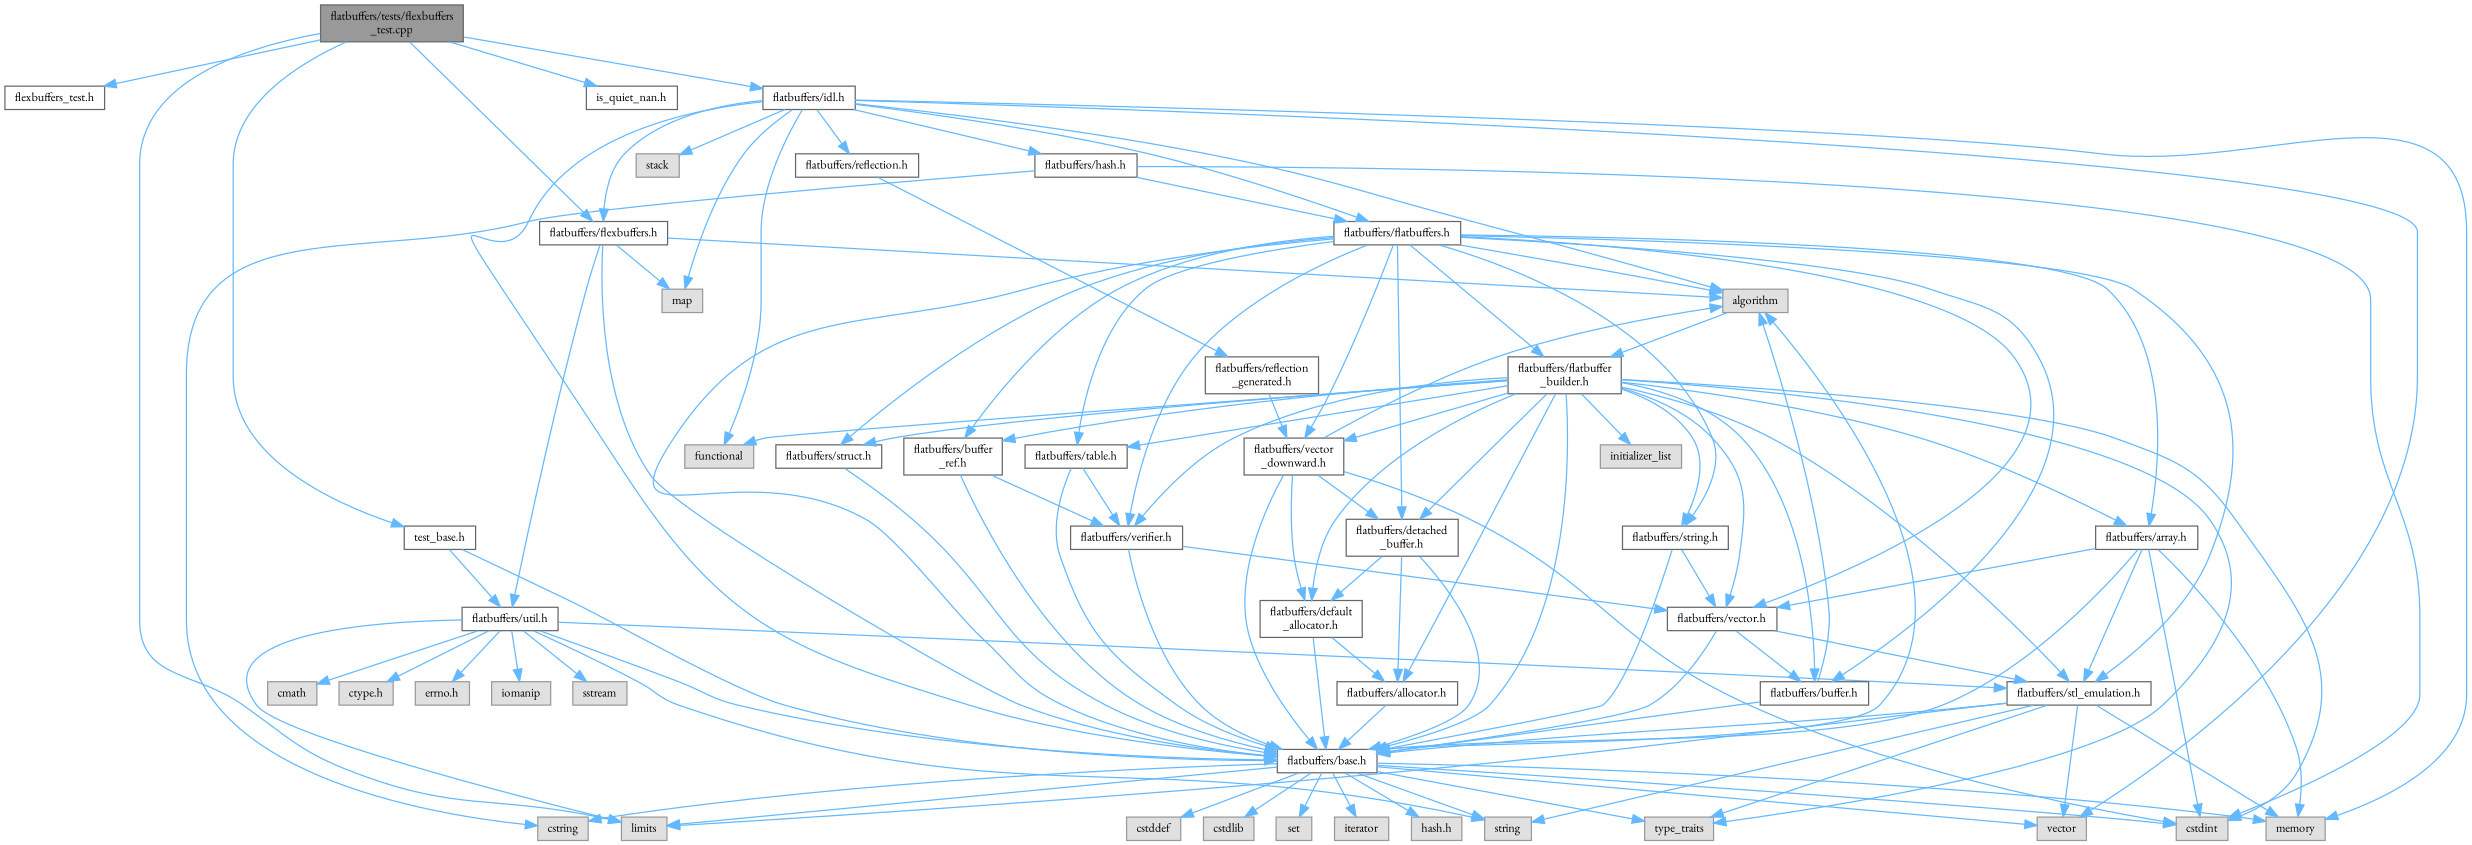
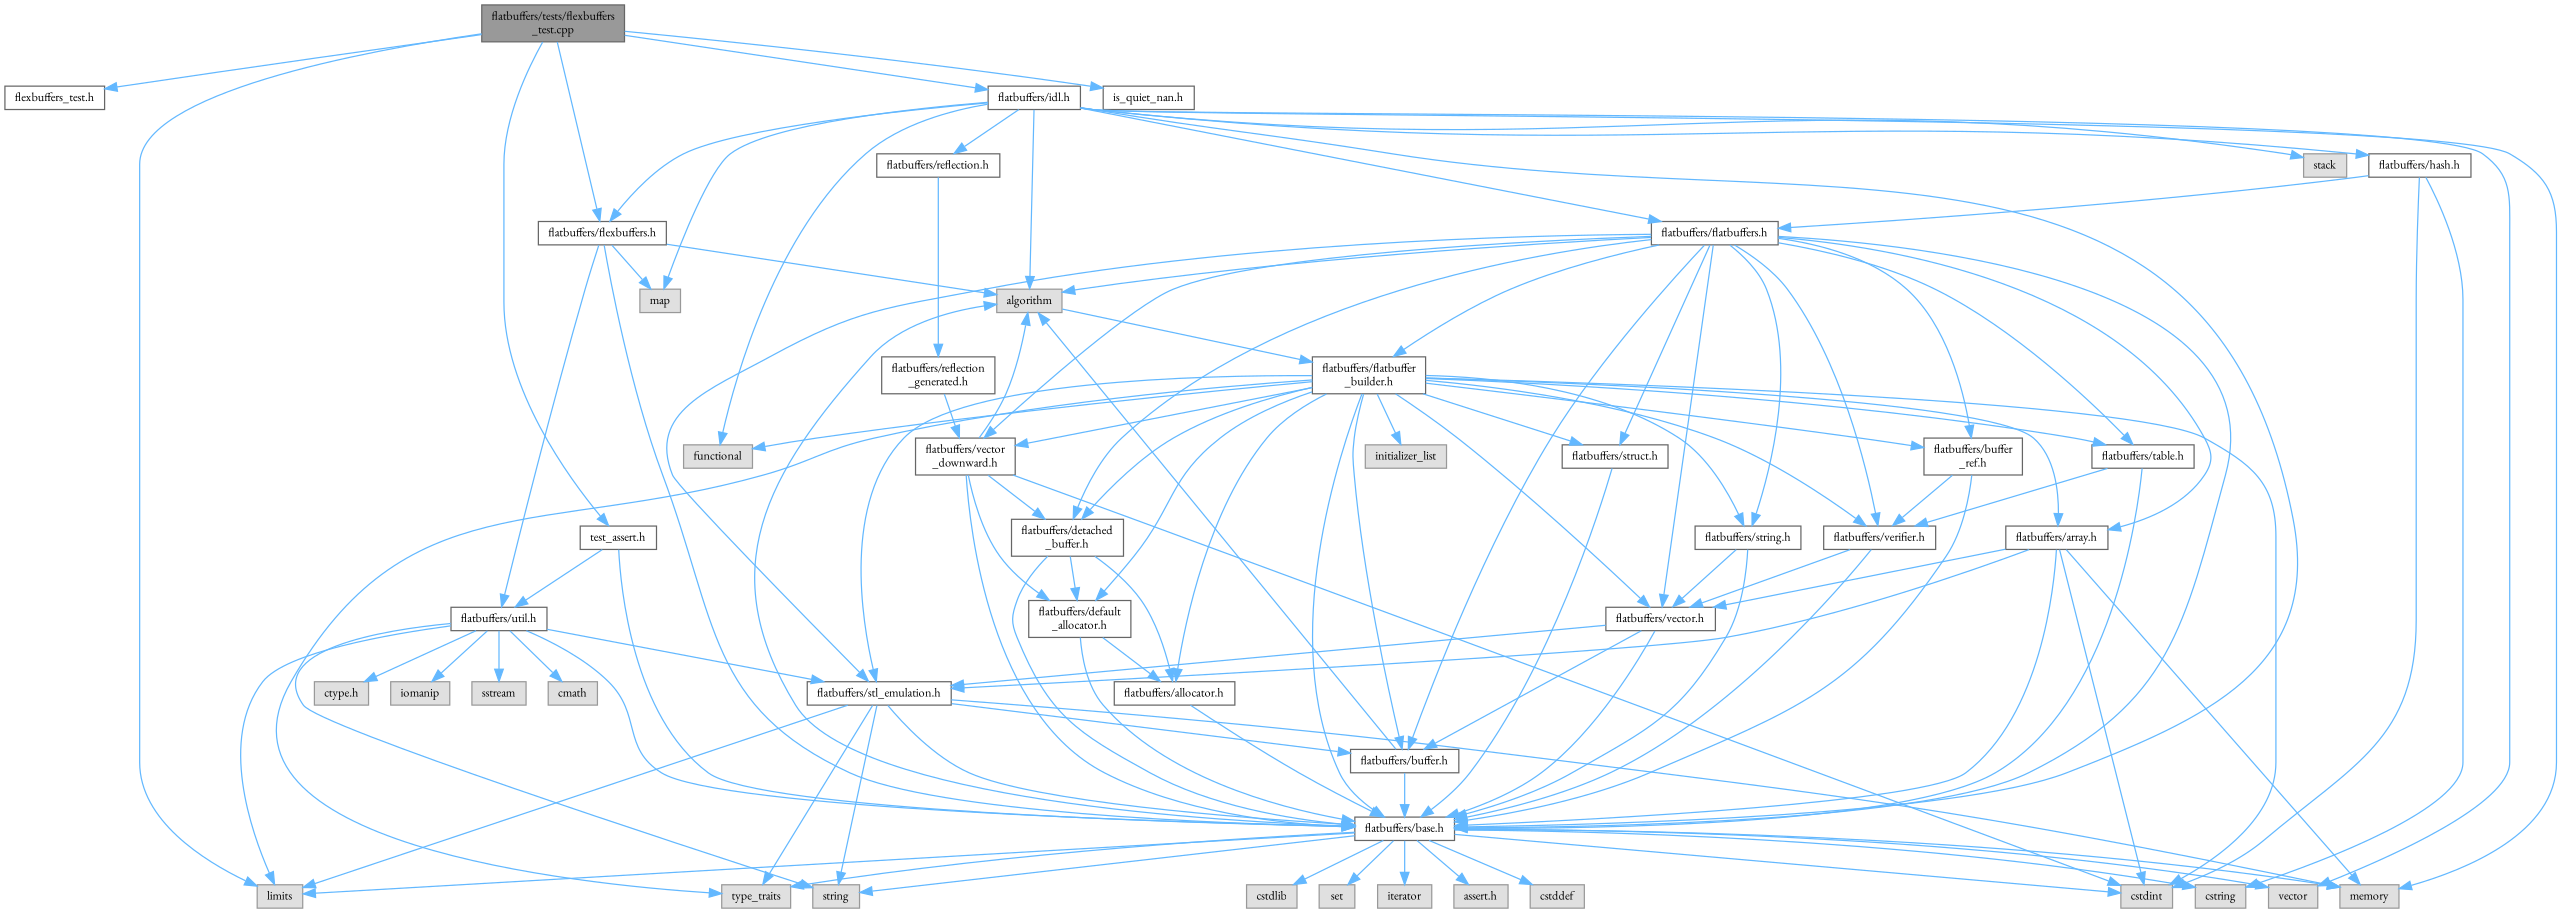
node "test_base.h": label "test_base.h" -> "test_assert.h"
node "errno.h": removed
edge "flatbuffers/stl_emulation.h" -> "vector": now "flatbuffers/stl_emulation.h" -> "flatbuffers/buffer.h"
node "hash.h": label "hash.h" -> "assert.h"
